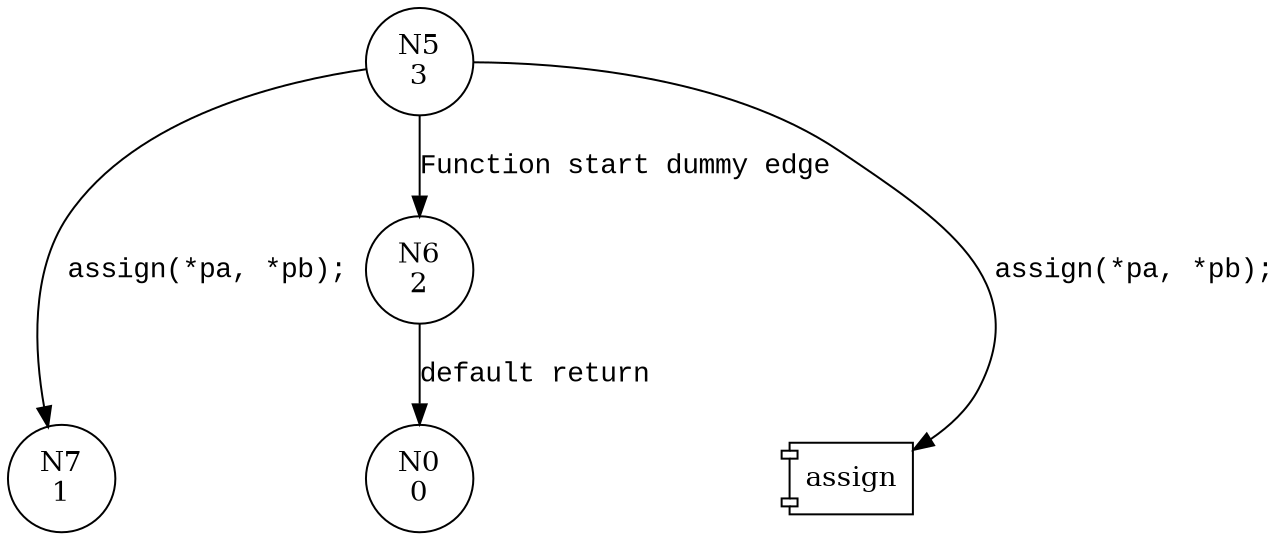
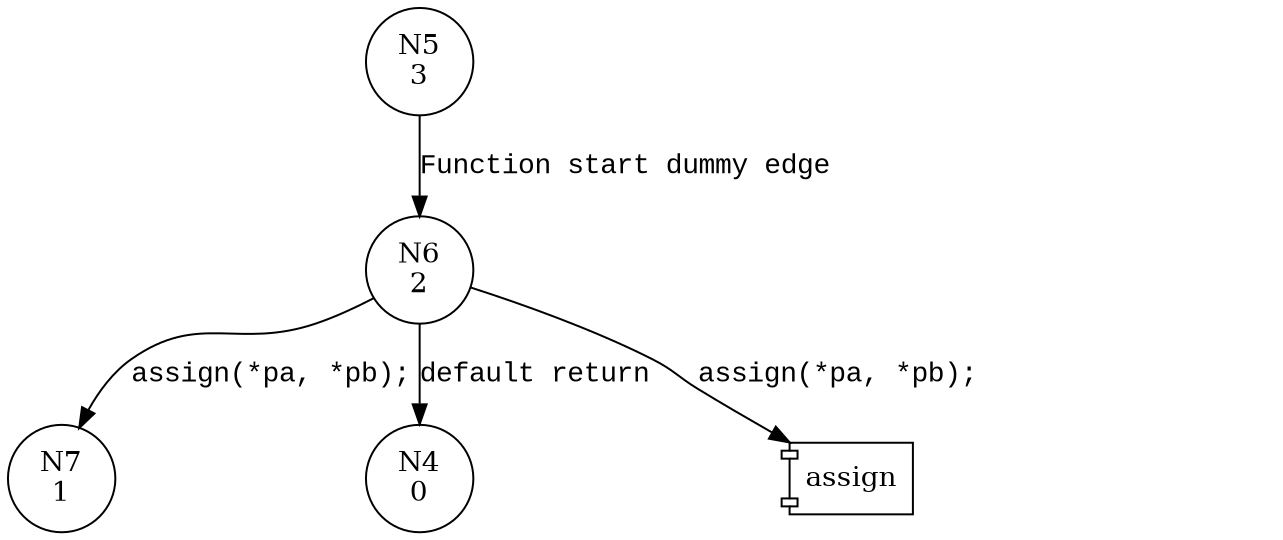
edge "N5 3" -> "assign": now "N6 2" -> "assign"
edge "N5 3" -> "N7 1": now "N6 2" -> "N7 1"
node "N0 0": label "N0 0" -> "N4 0"
